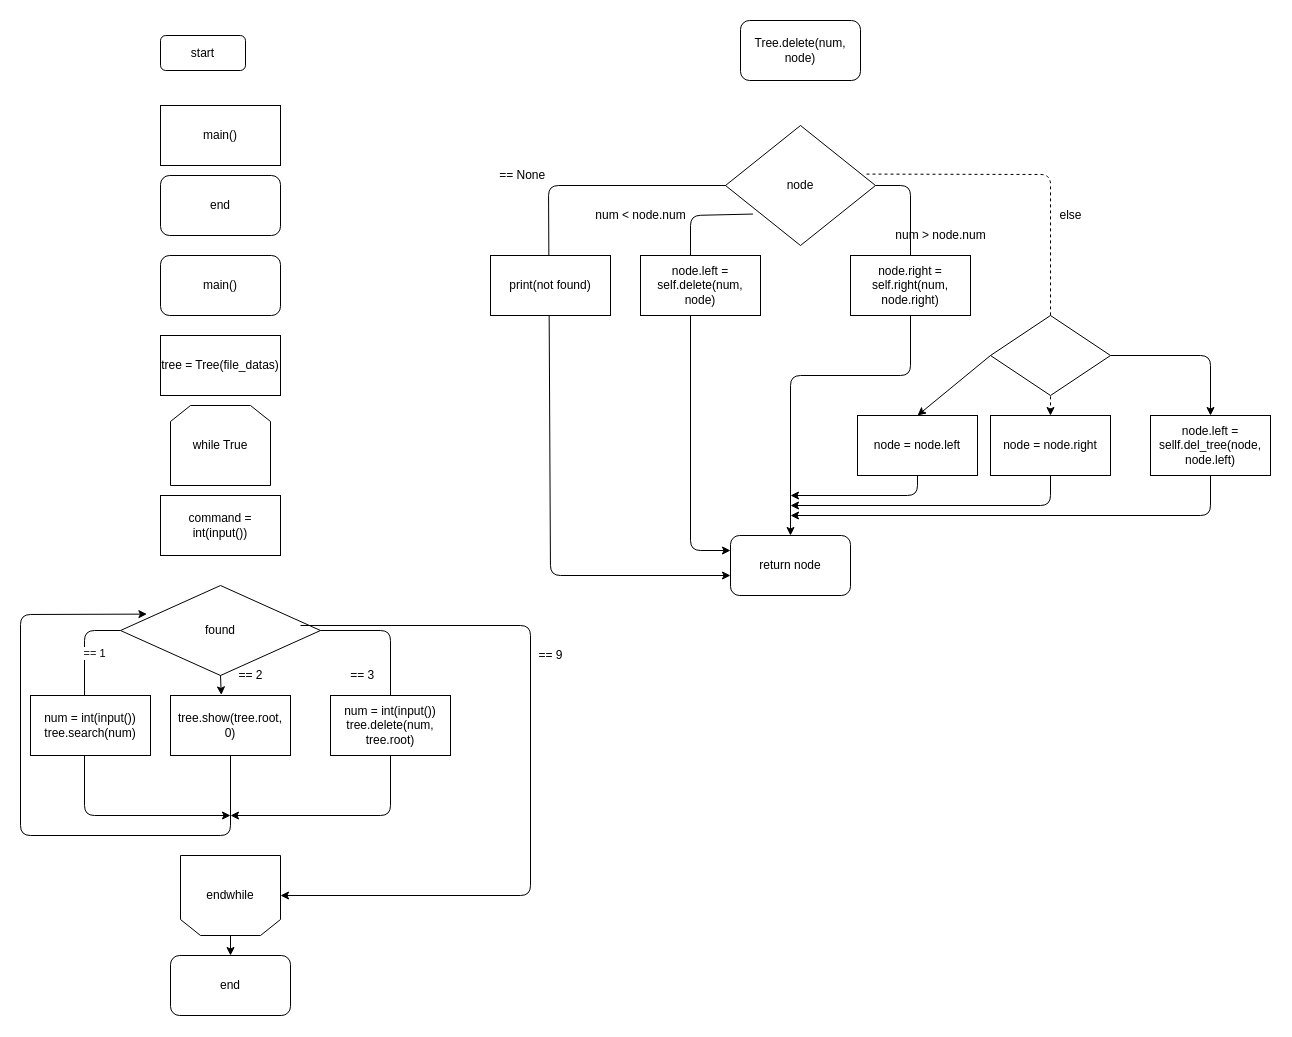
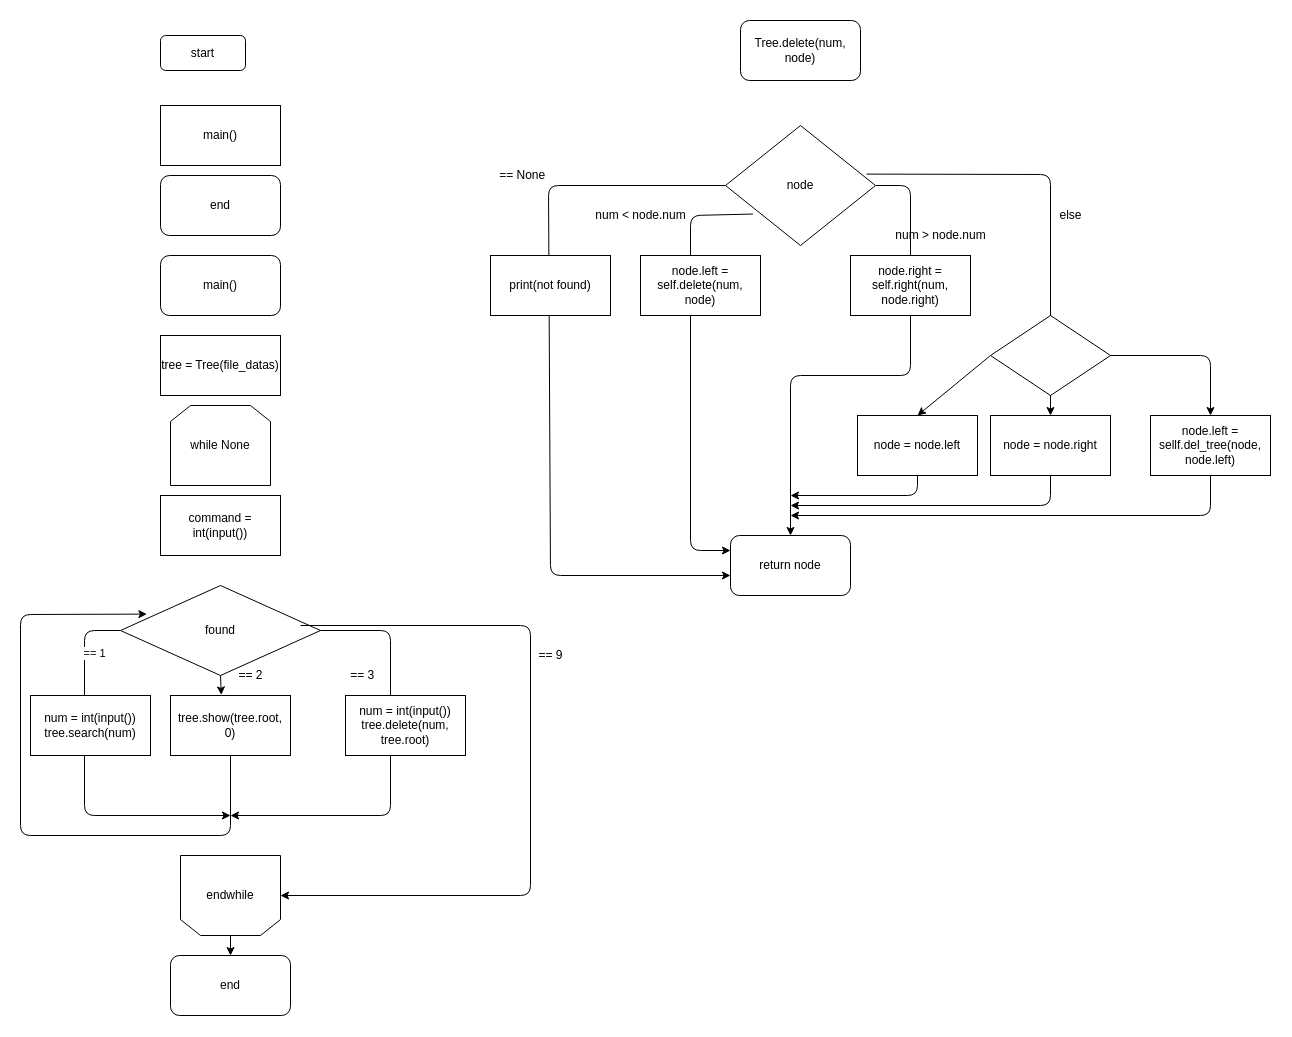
edge "node" -> "node = node.right": style dashed -> solid
node "while True": label "while True" -> "while None"
node "num = int(input()) tree.delete(num, tree.root)": moved (391, 726) -> (406, 726)
